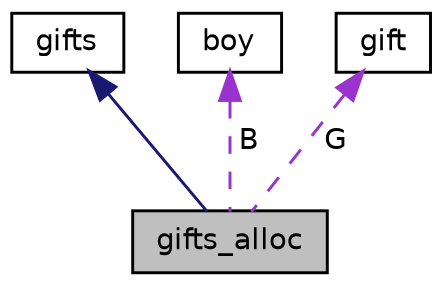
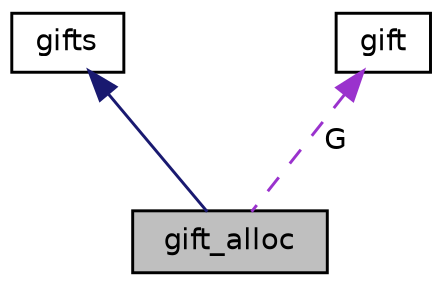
node "boy": removed
node "gifts_alloc": label "gifts_alloc" -> "gift_alloc"
